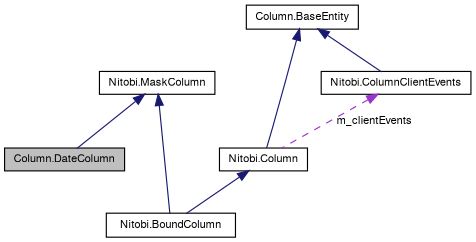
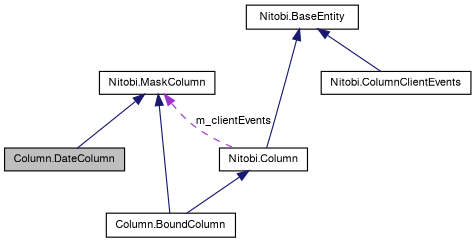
node "Column.BaseEntity": label "Column.BaseEntity" -> "Nitobi.BaseEntity"
edge "Nitobi.Column" -> "Nitobi.ColumnClientEvents": now "Nitobi.Column" -> "Nitobi.MaskColumn"
node "Nitobi.BoundColumn": label "Nitobi.BoundColumn" -> "Column.BoundColumn"
